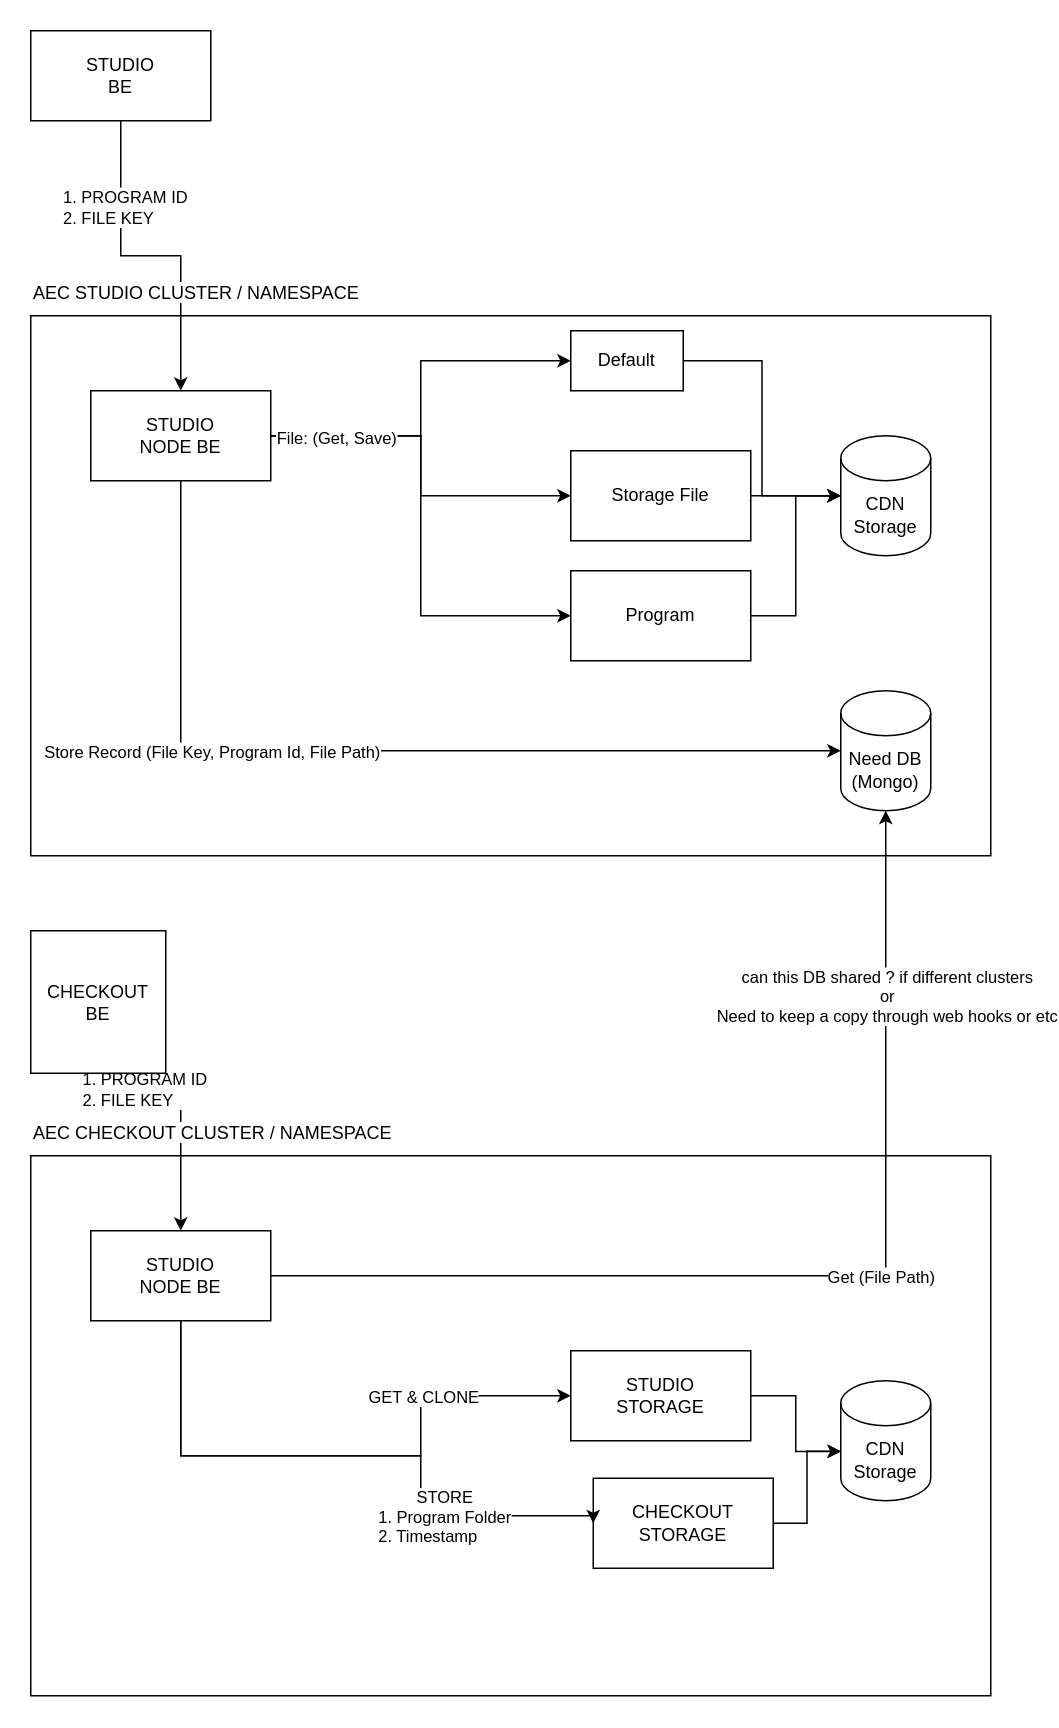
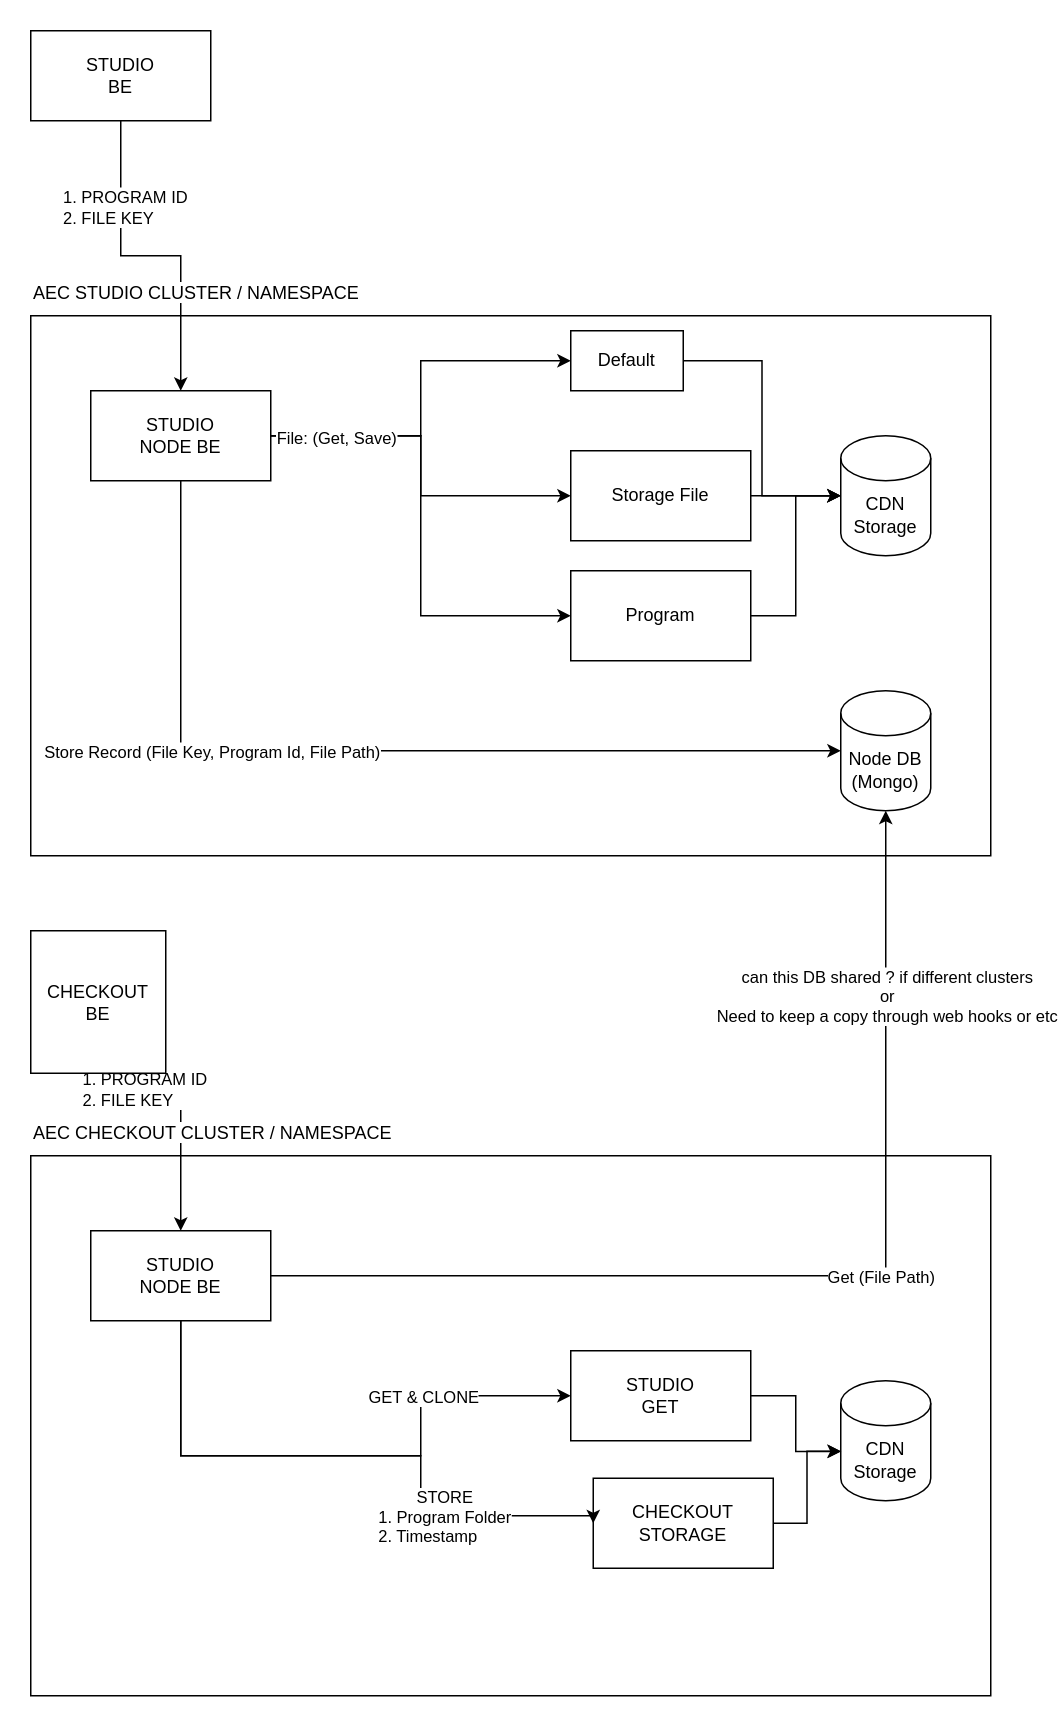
node "Need DB (Mongo)": label "Need DB (Mongo)" -> "Node DB (Mongo)"
node "STUDIO STORAGE": label "STUDIO STORAGE" -> "STUDIO GET"
